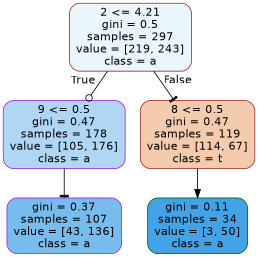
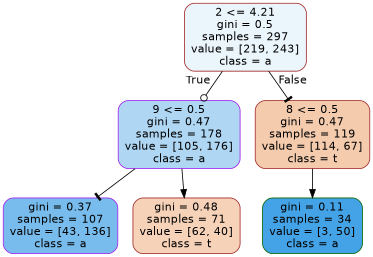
node "gini = 0.48 samples = 71 value = [62, 40] class = t": added
